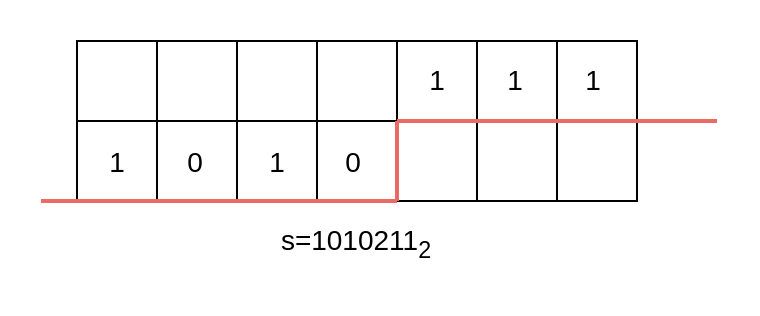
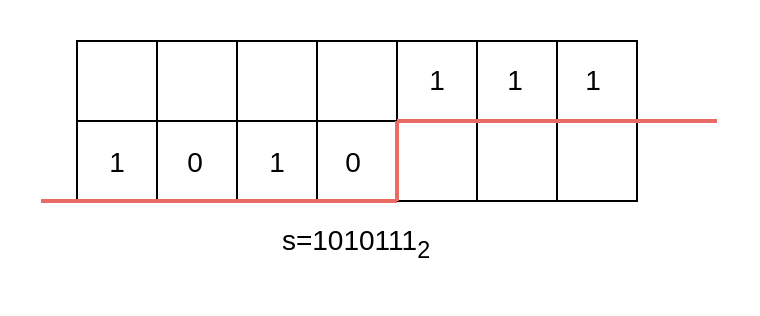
node "s=10102112": label "s=10102112" -> "s=10101112"
